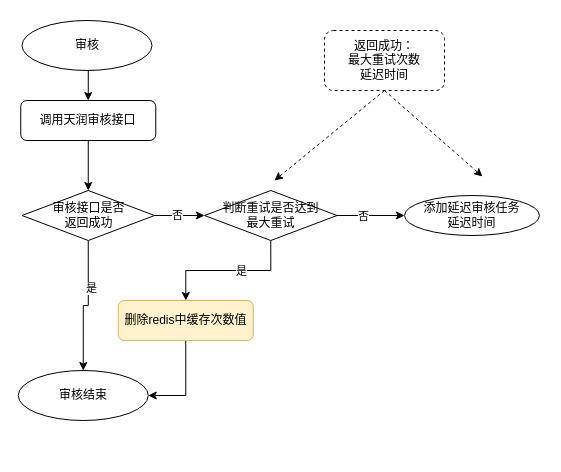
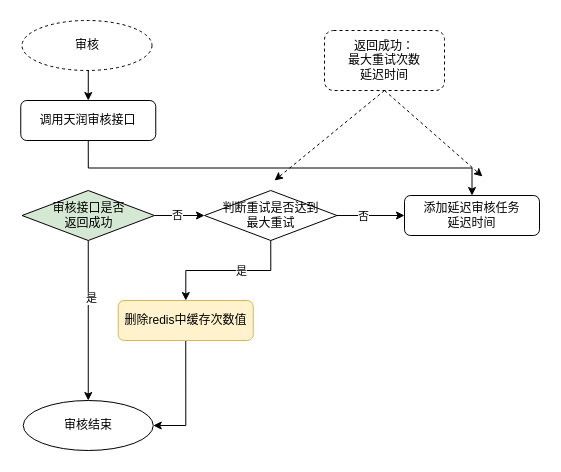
node "审核": style solid -> dashed
edge "调用天润审核接口" -> "审核接口是否 返回成功": now "调用天润审核接口" -> "添加延迟审核任务 延迟时间"
node "审核接口是否 返回成功": fillcolor #ffffff -> #d5e8d4
node "添加延迟审核任务 延迟时间": shape ellipse -> rounded rectangle
node "审核结束": moved (83, 396) -> (88, 426)
